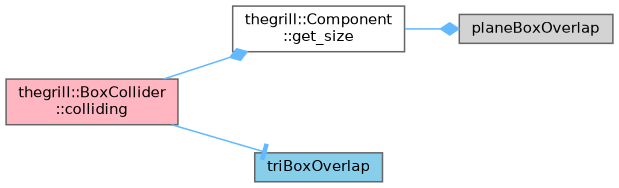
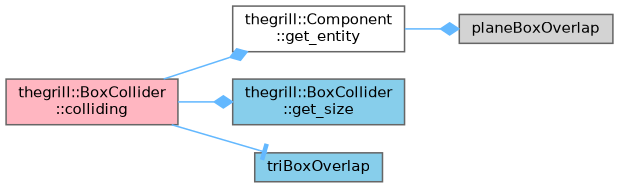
node "thegrill::Component ::get_size": label "thegrill::Component ::get_size" -> "thegrill::Component ::get_entity"
node "thegrill::BoxCollider ::get_size": added
